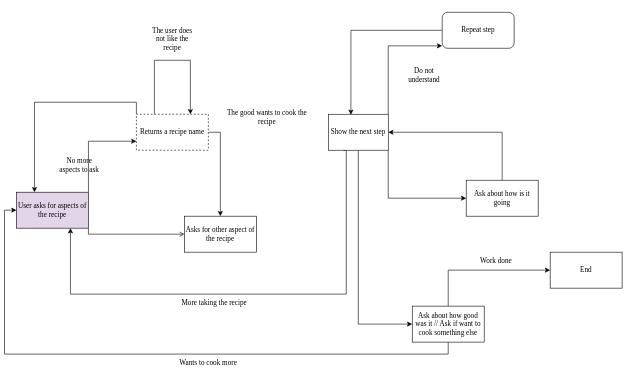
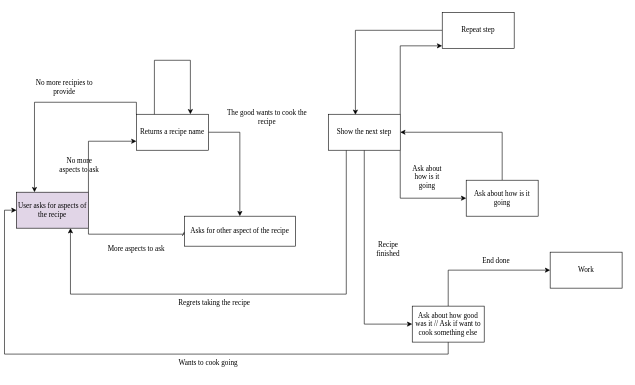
node "Repeat step": shape rounded rectangle -> rectangle
node "The user does not like the recipe": removed
node "Do not understand": removed
node "No more recipies to provide": added
node "Returns a recipe name": style dashed -> solid
node "Show the next step": size 60x36 -> 72x36
node "Ask about how is it going": added
node "Asks for other aspect of the recipe": size 72x36 -> 111x30
node "More aspects to ask": added
node "Recipe finished": added
node "Work done": label "Work done" -> "End done"
node "End": label "End" -> "Work"
node "More taking the recipe": label "More taking the recipe" -> "Regrets taking the recipe"
node "Wants to cook more": label "Wants to cook more" -> "Wants to cook going"
